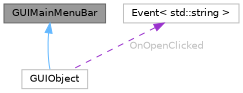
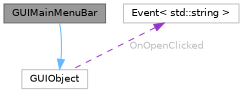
edge "GUIObject" -> "GUIMainMenuBar": reversed
